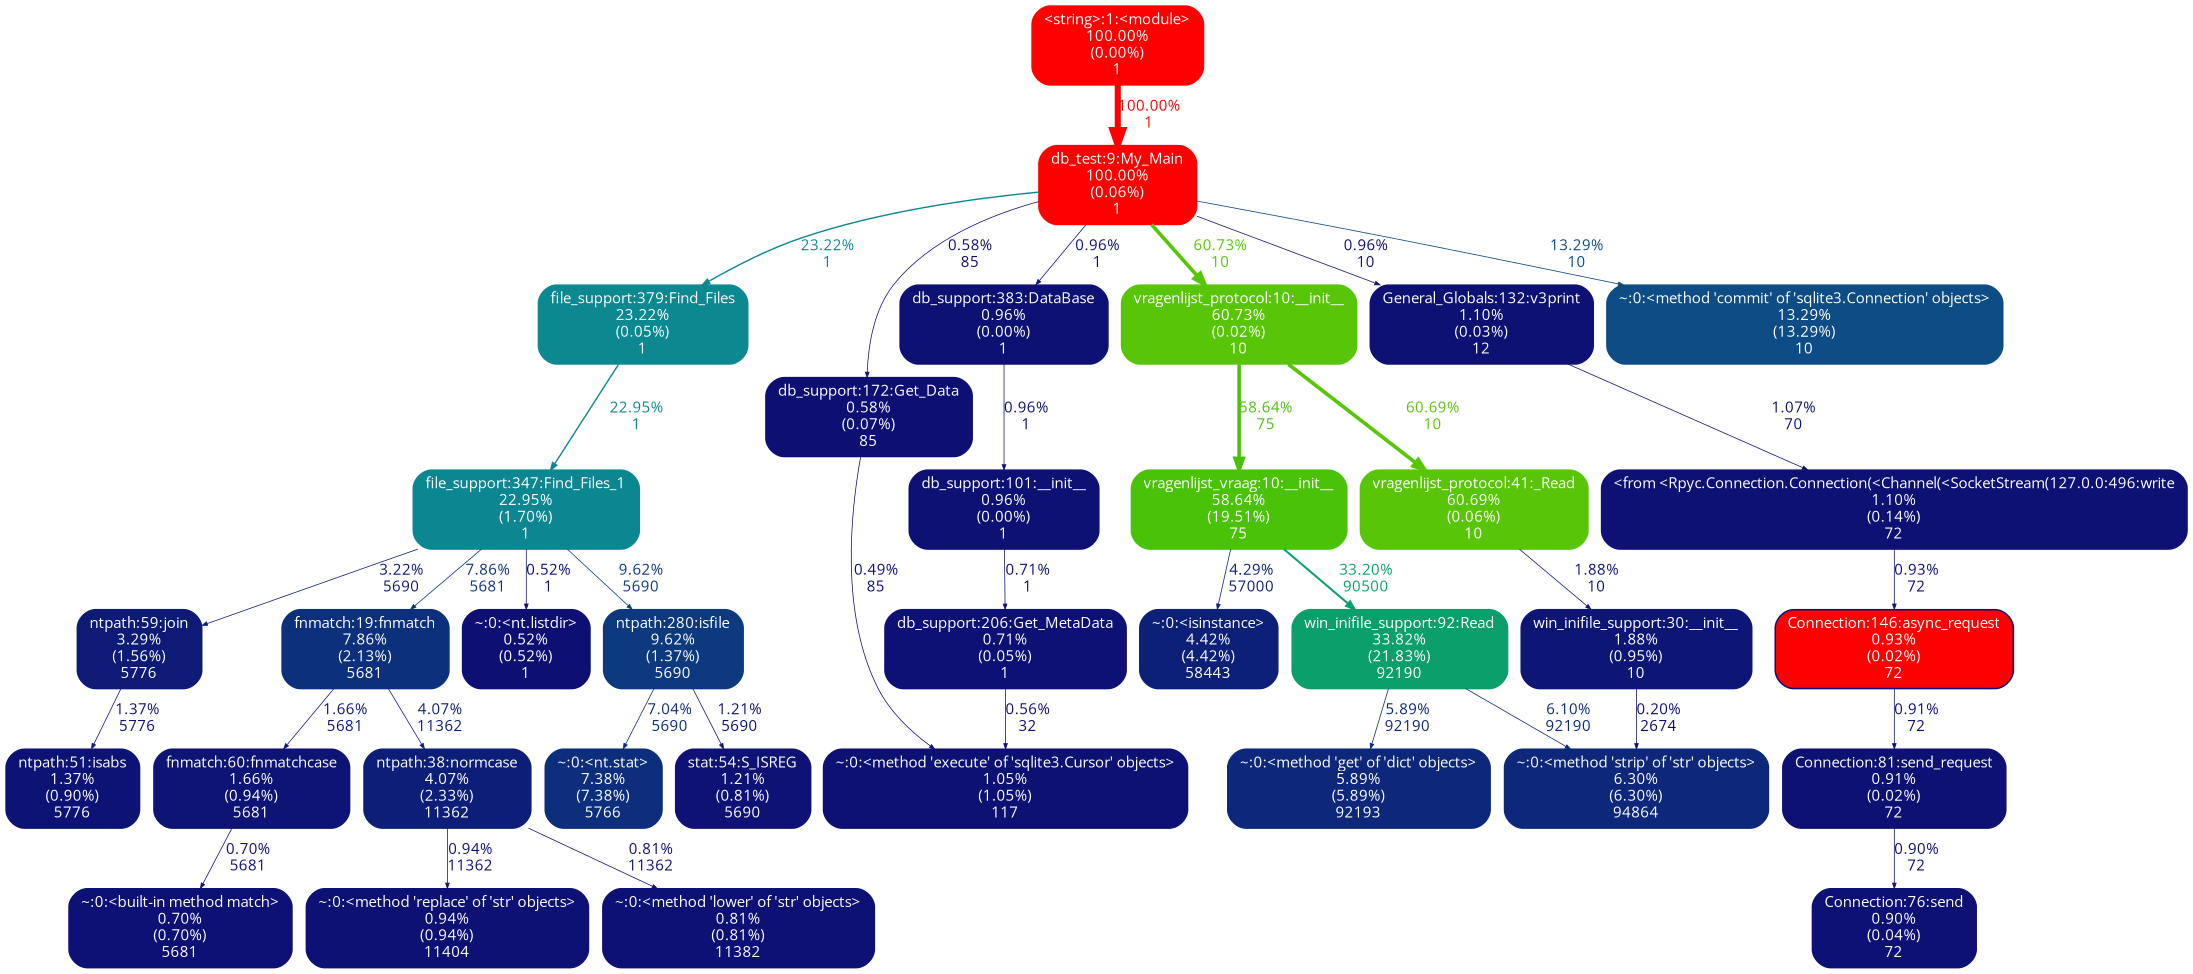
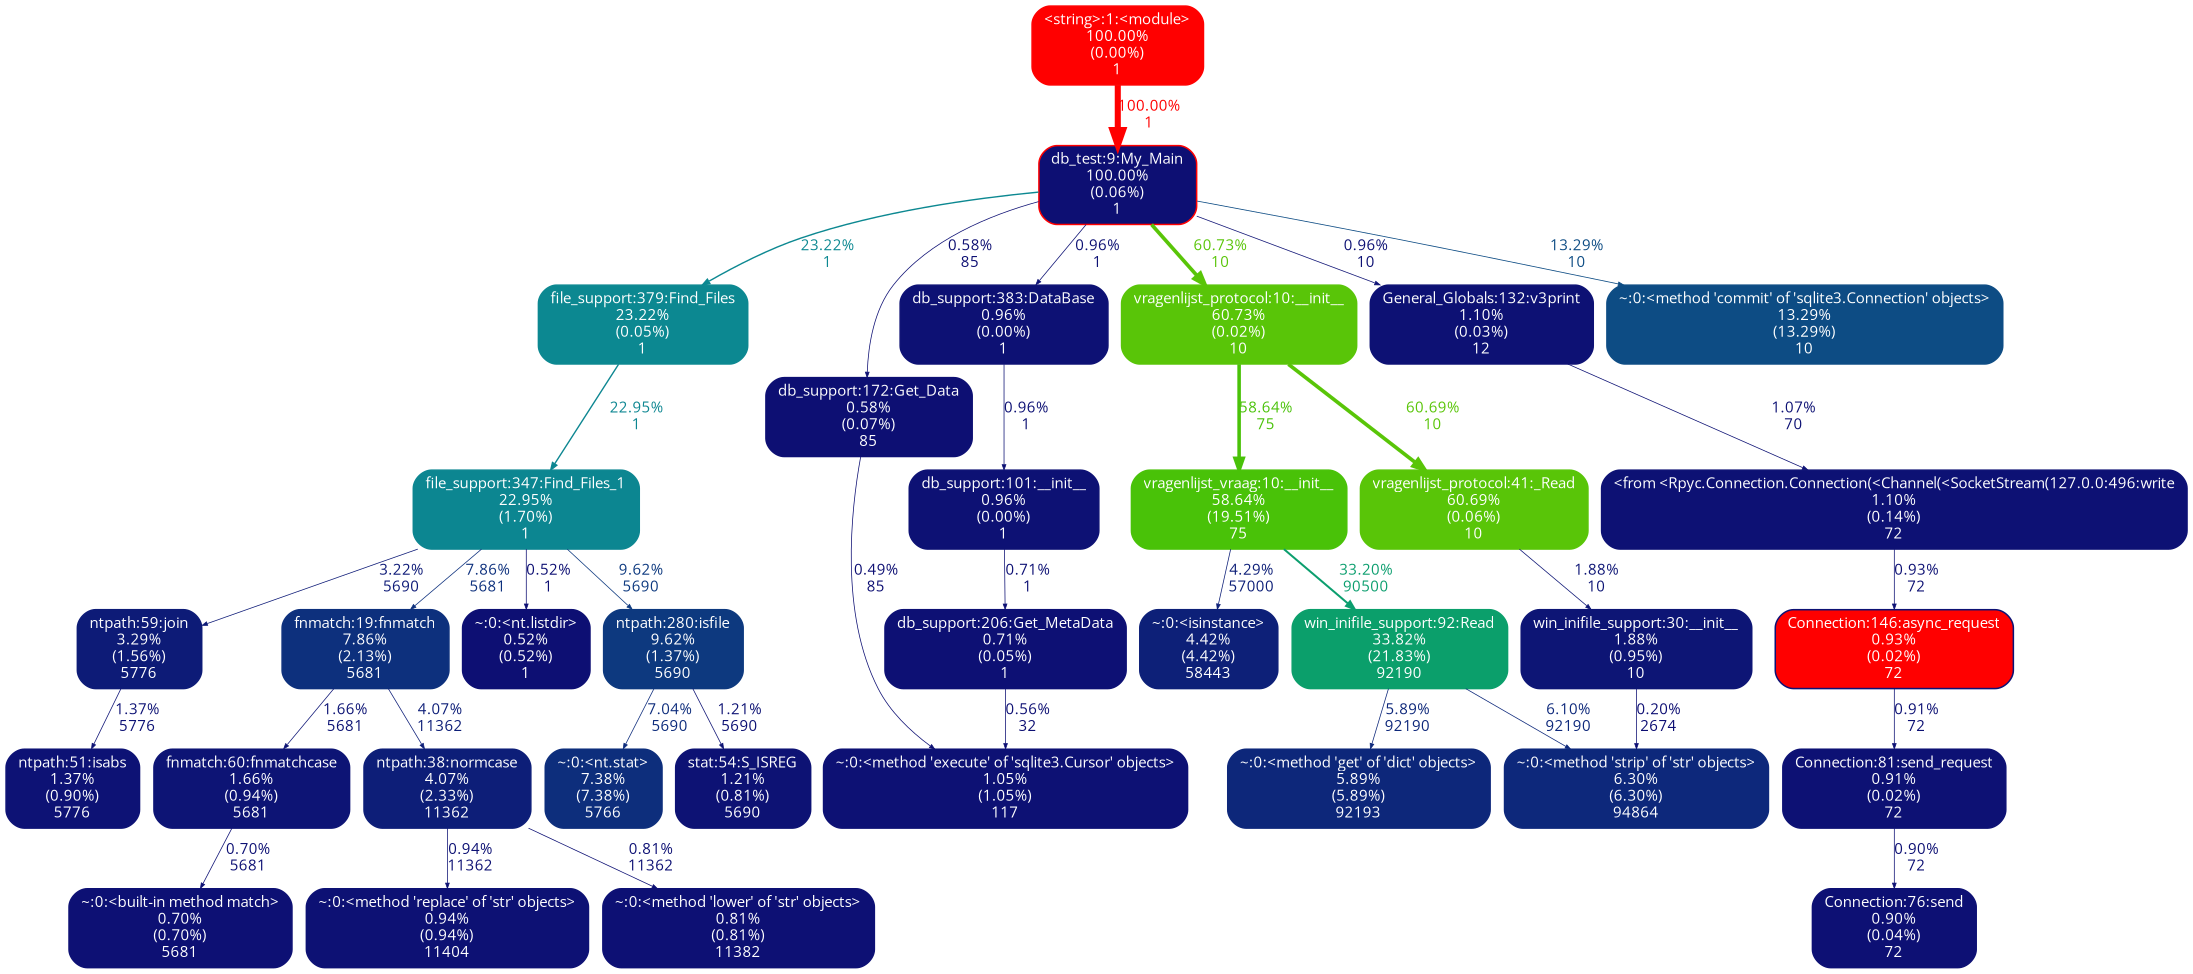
node "db_test:9:My_Main 100.00% (0.06%) 1": fillcolor #ff0000 -> #0d0f73
